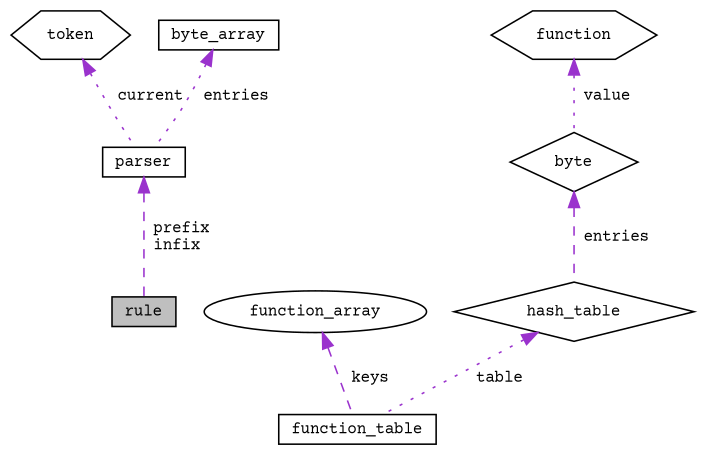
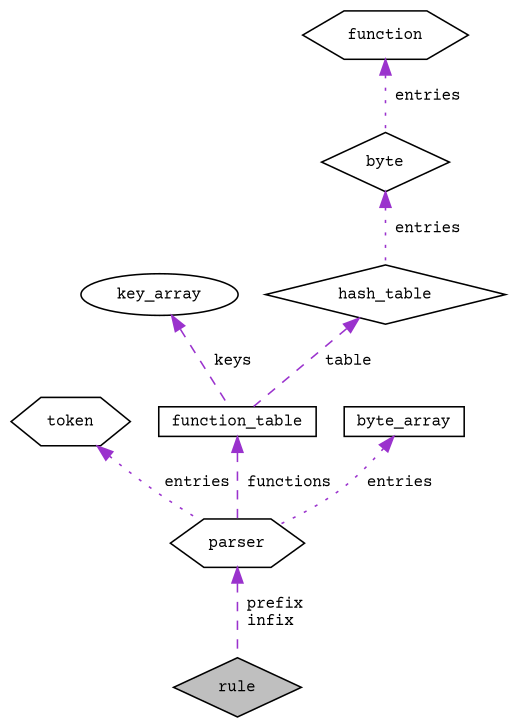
edge "parser" -> "token": label " current" -> " entries"
edge "byte" -> "function": label " value" -> " entries"
node "parser": shape box -> hexagon
edge "hash_table" -> "byte": style dashed -> dotted
node "rule": shape box -> diamond
node "function_array": label "function_array" -> "key_array"
edge "function_table" -> "hash_table": style dotted -> dashed
edge "parser" -> "function_table": added, label "functions"
